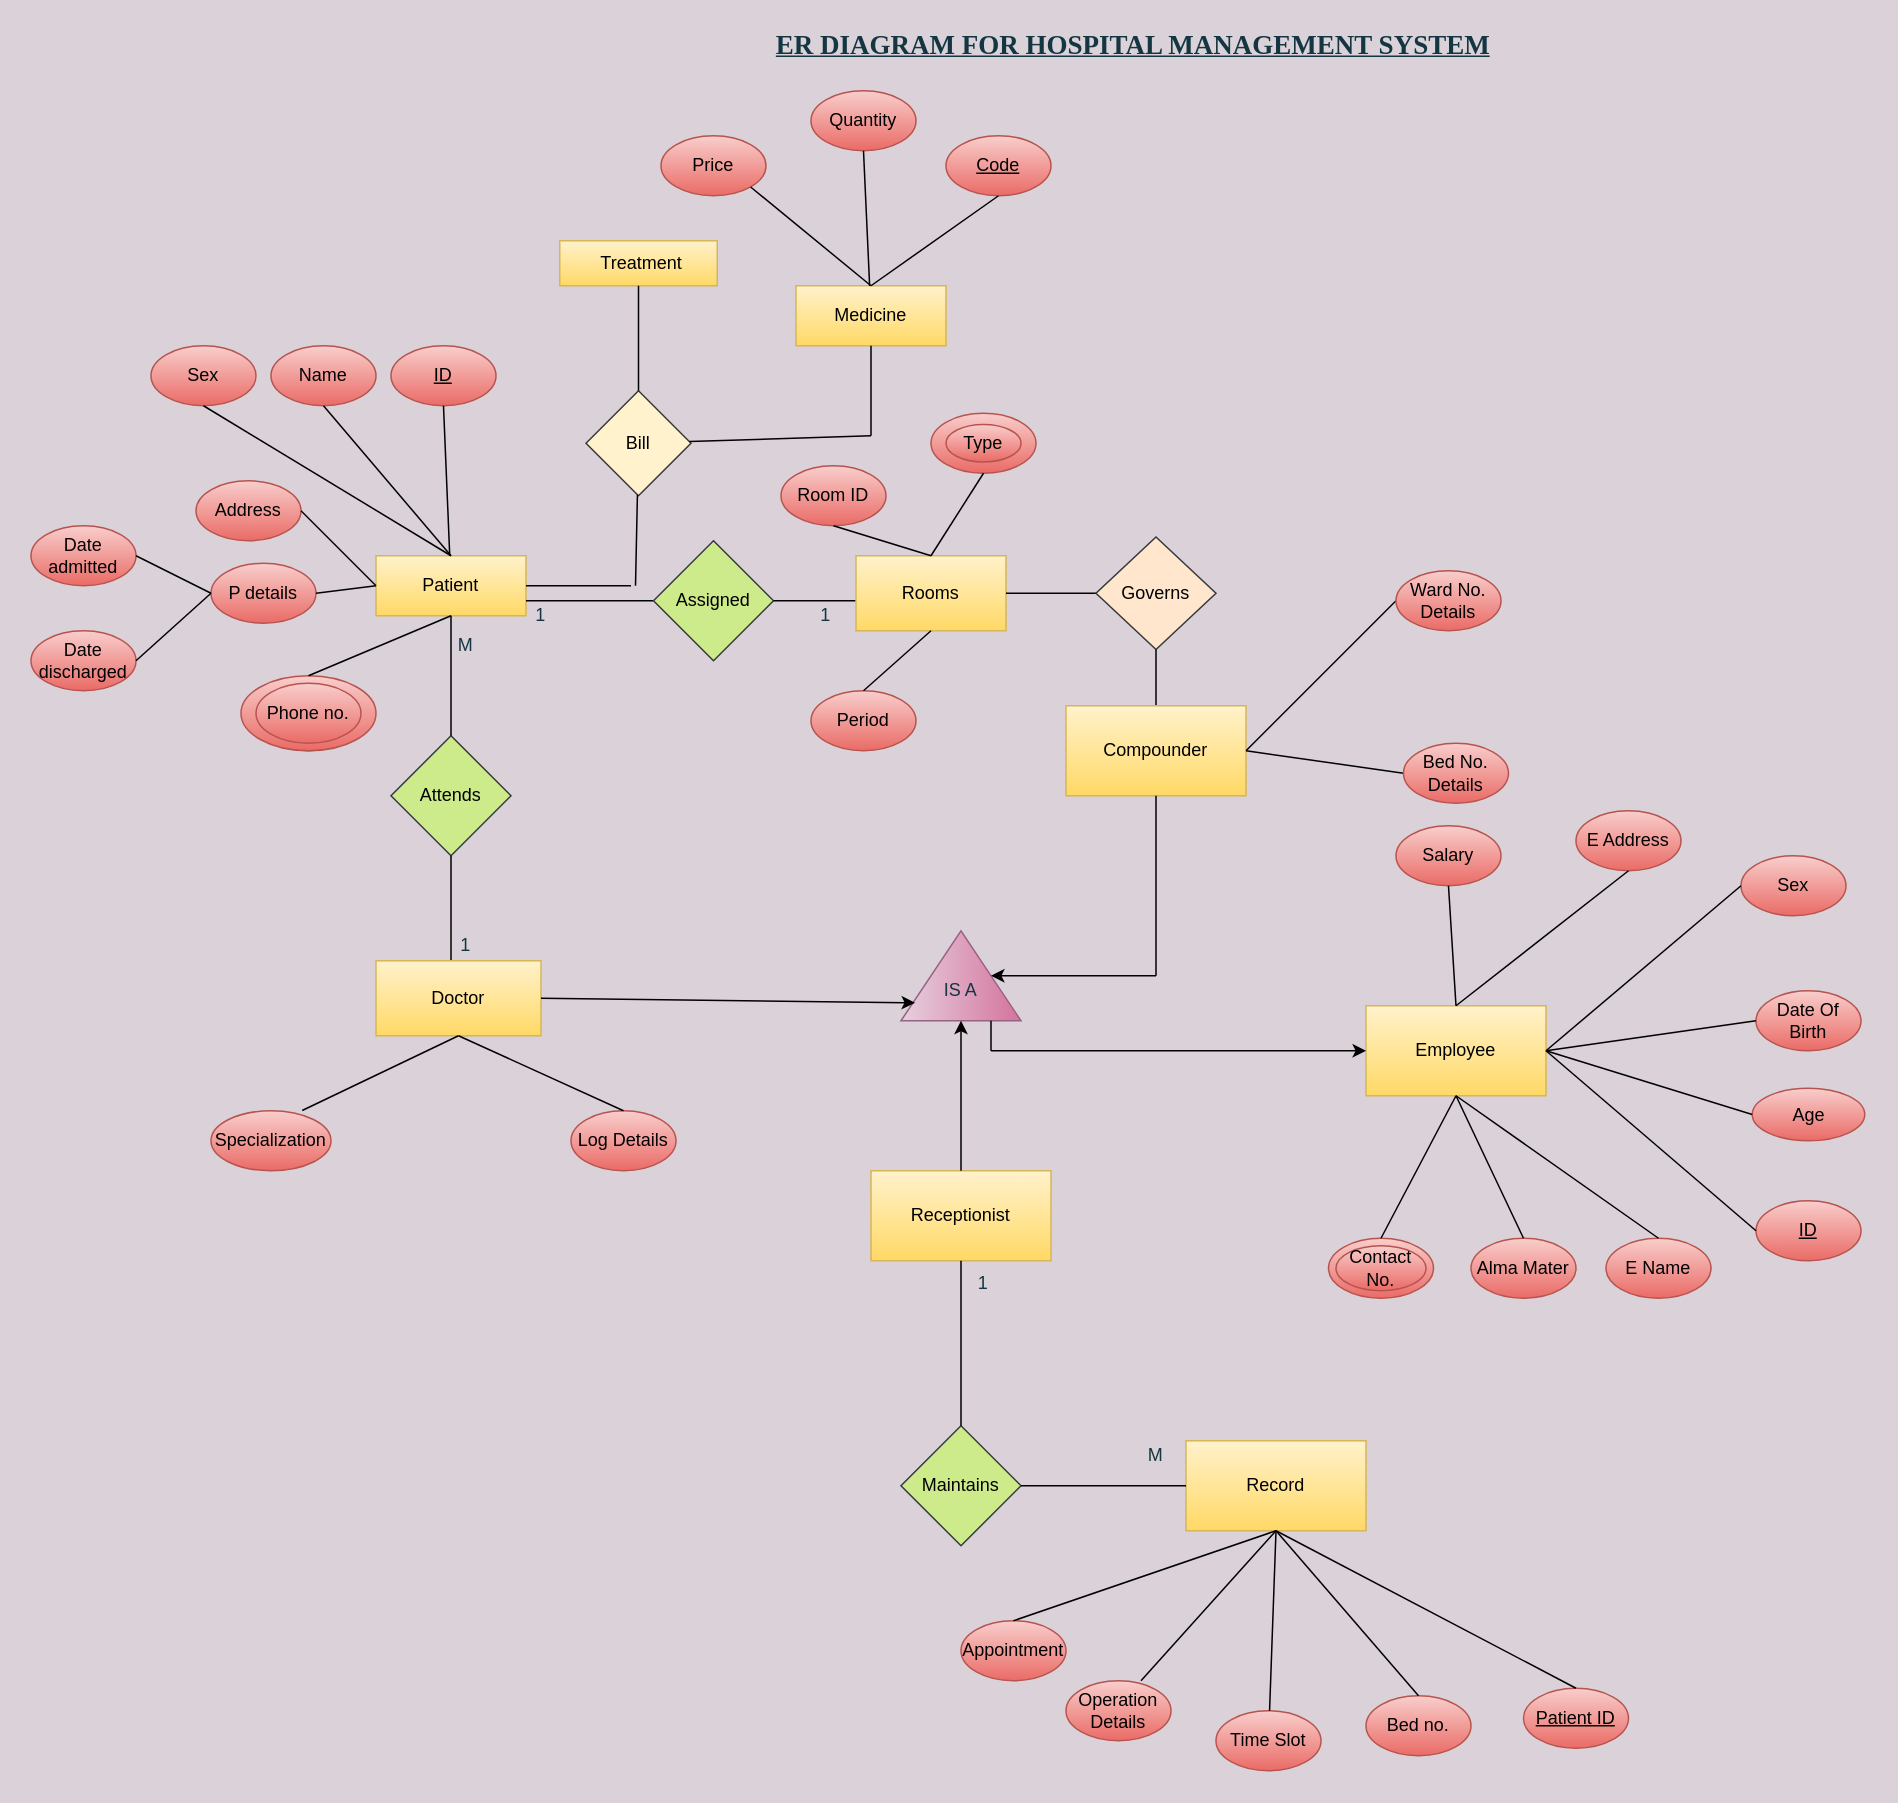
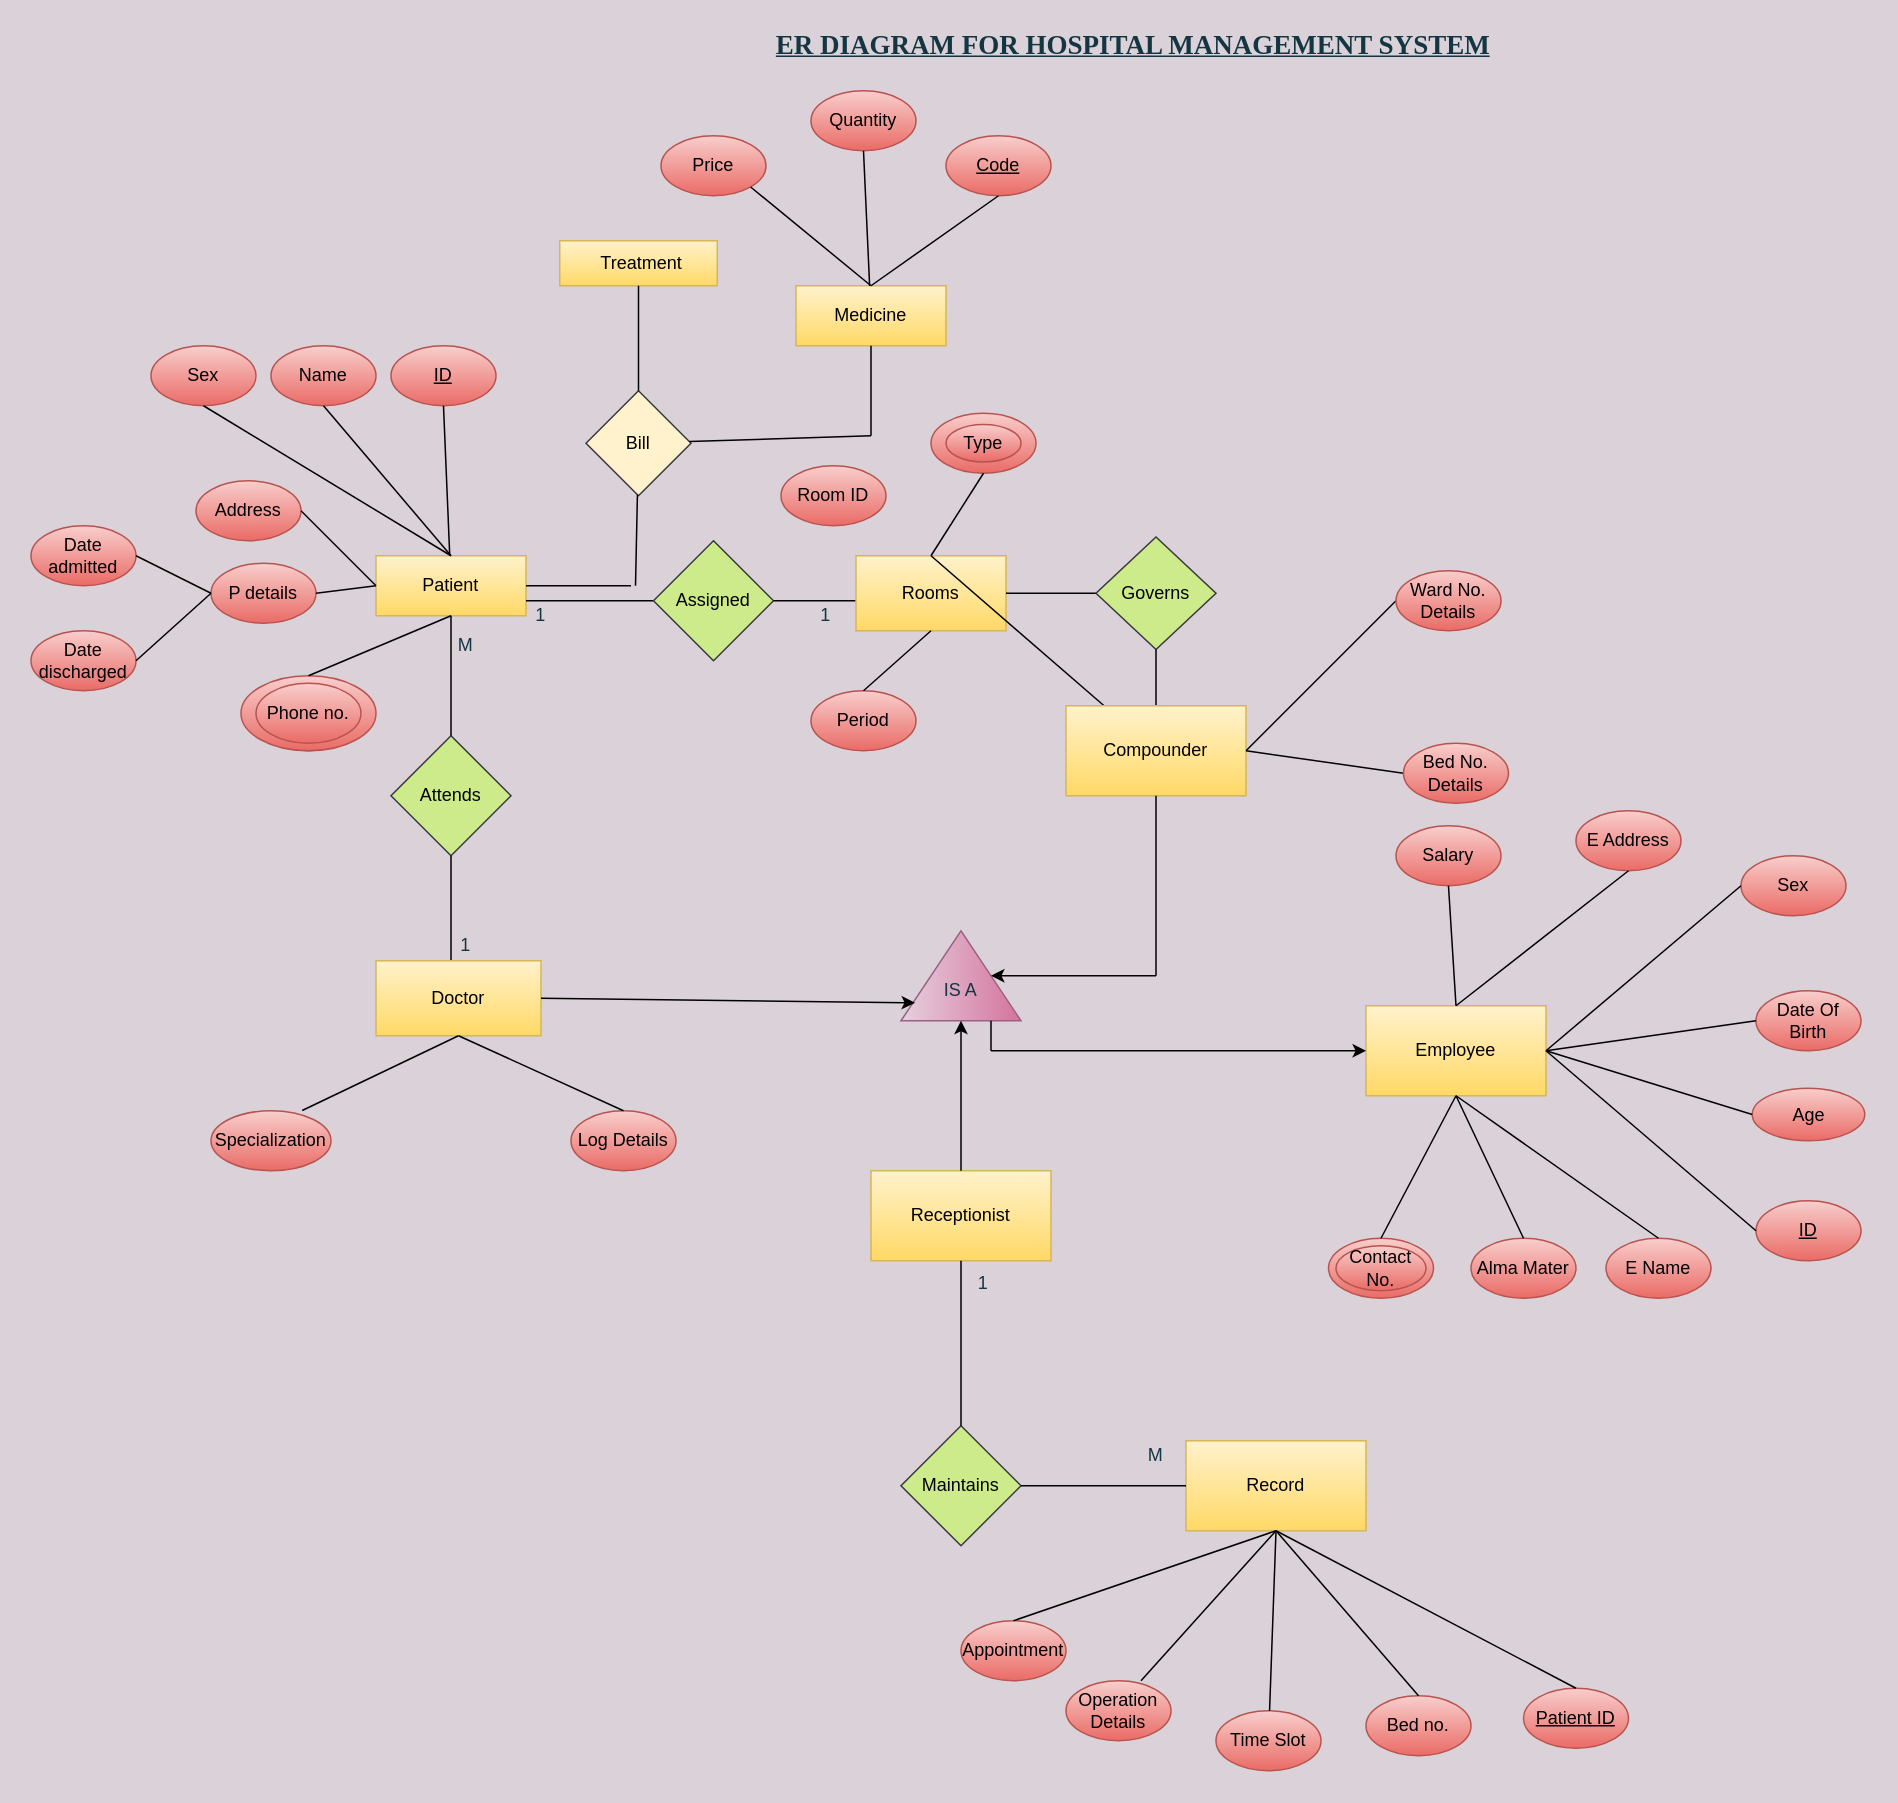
edge "Room ID" -- "Rooms": now "Compounder" -- "Rooms"
node "Governs": fillcolor #ffe6cc -> #cdeb8b
